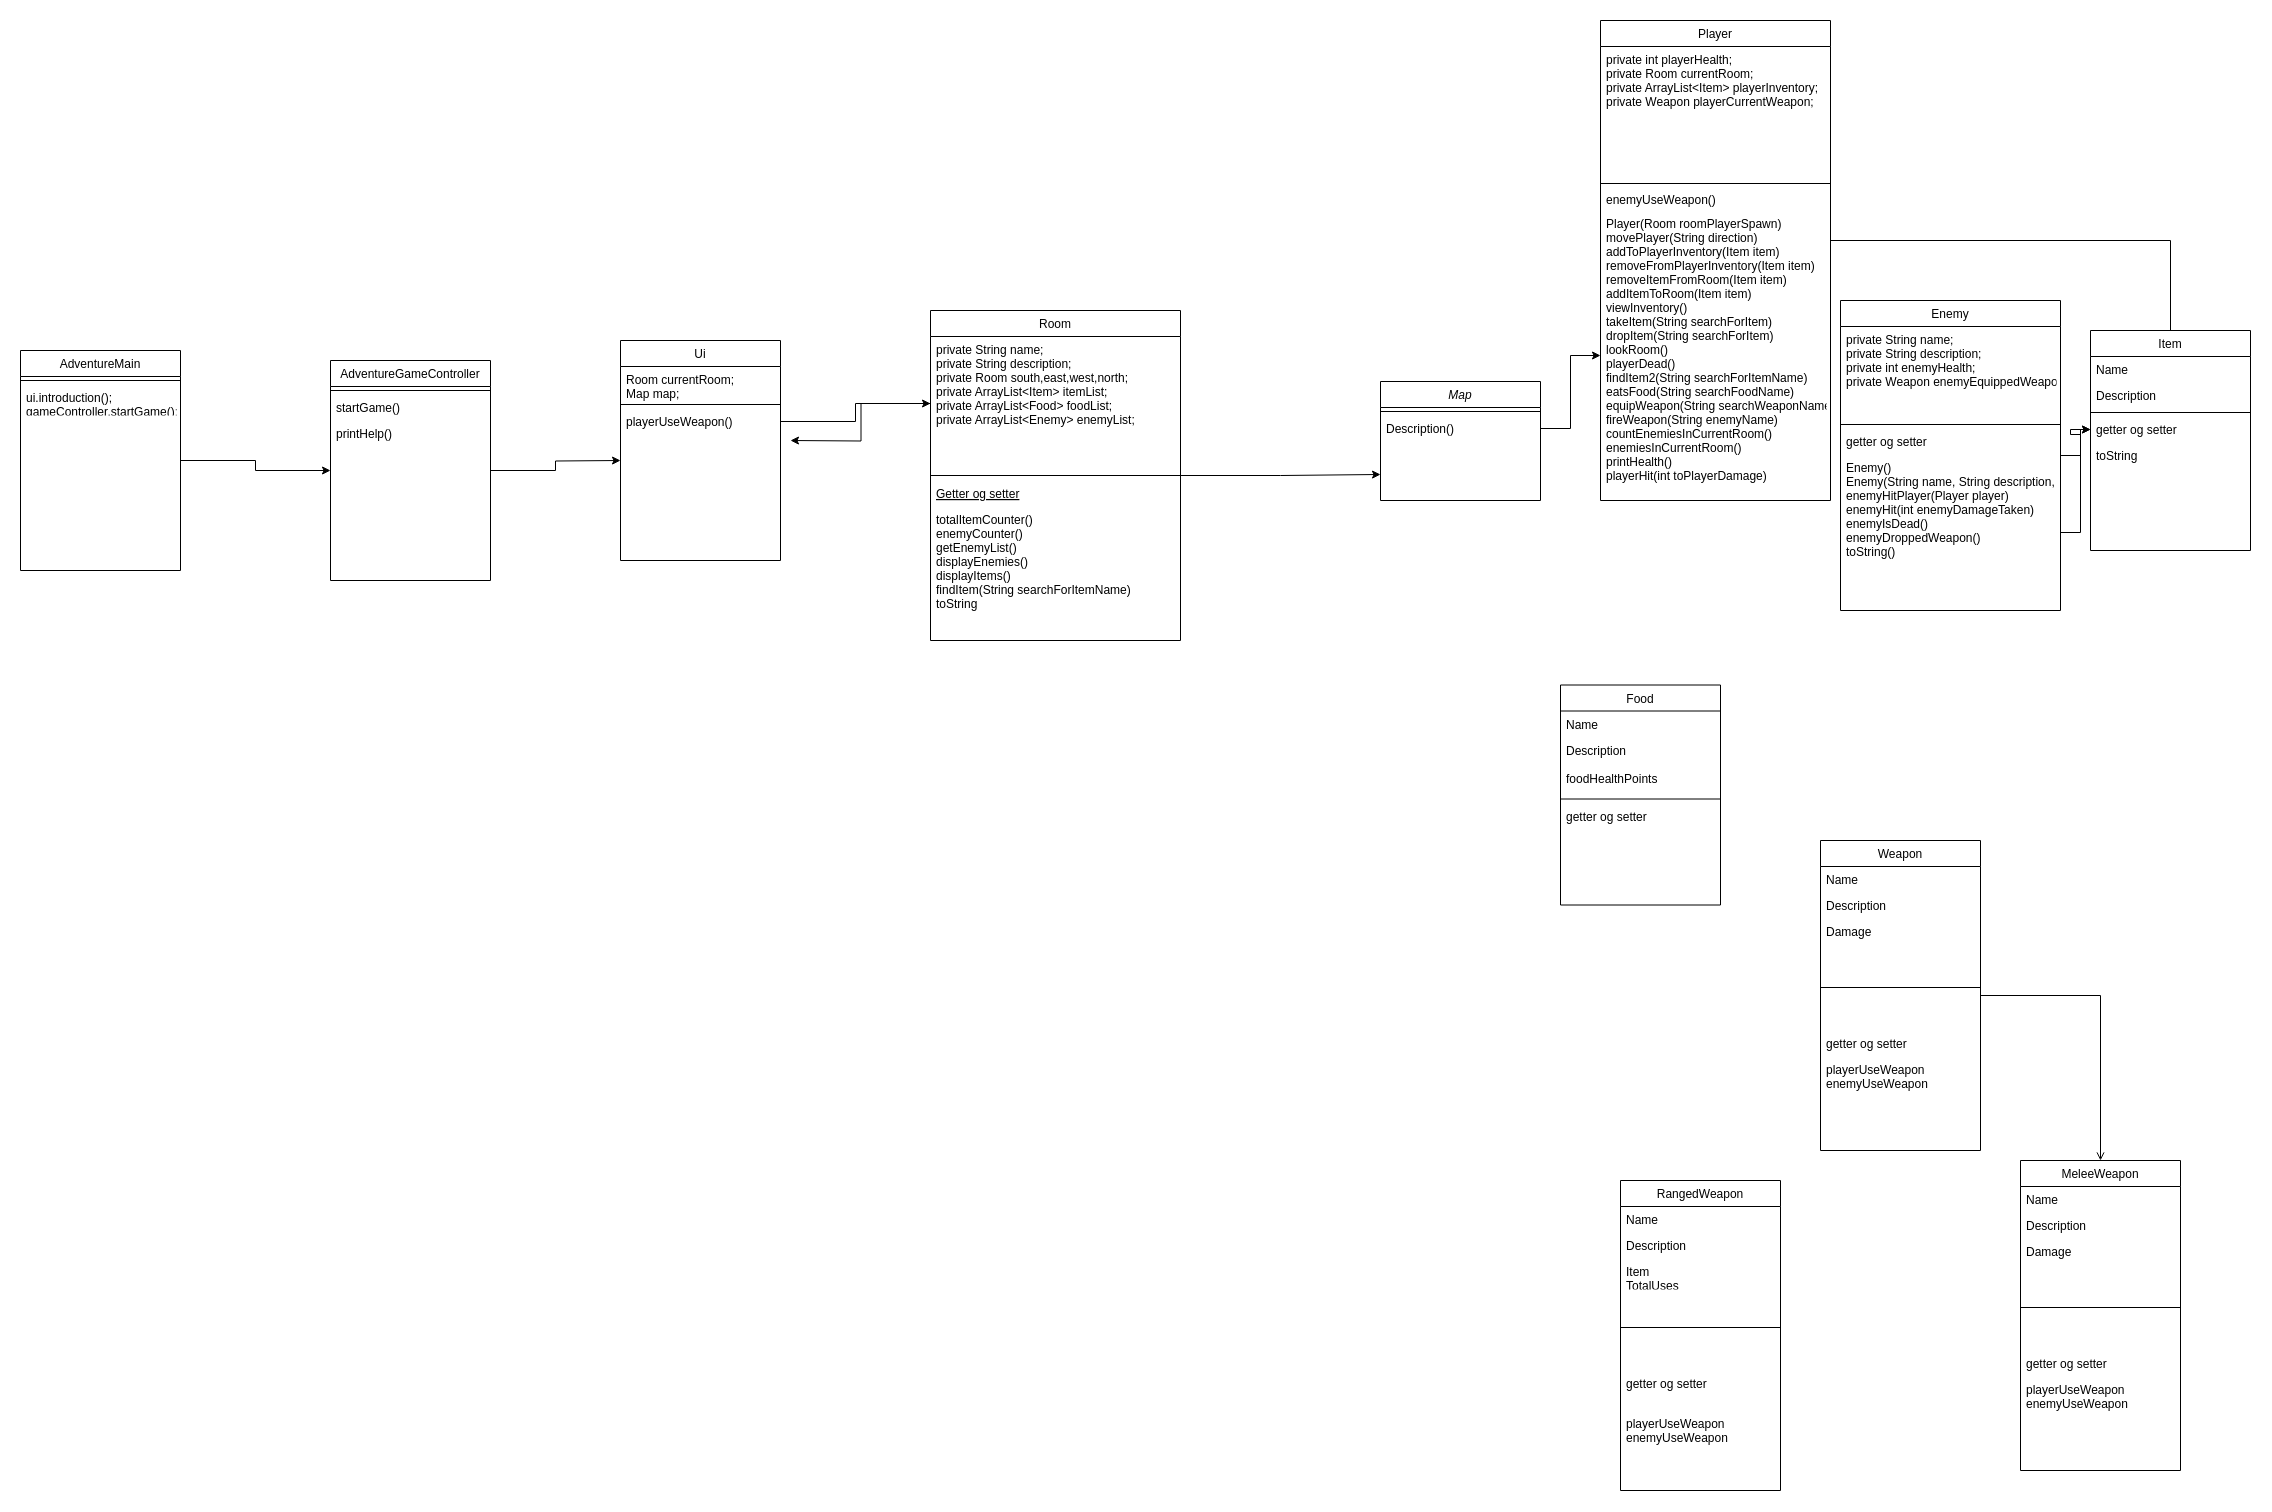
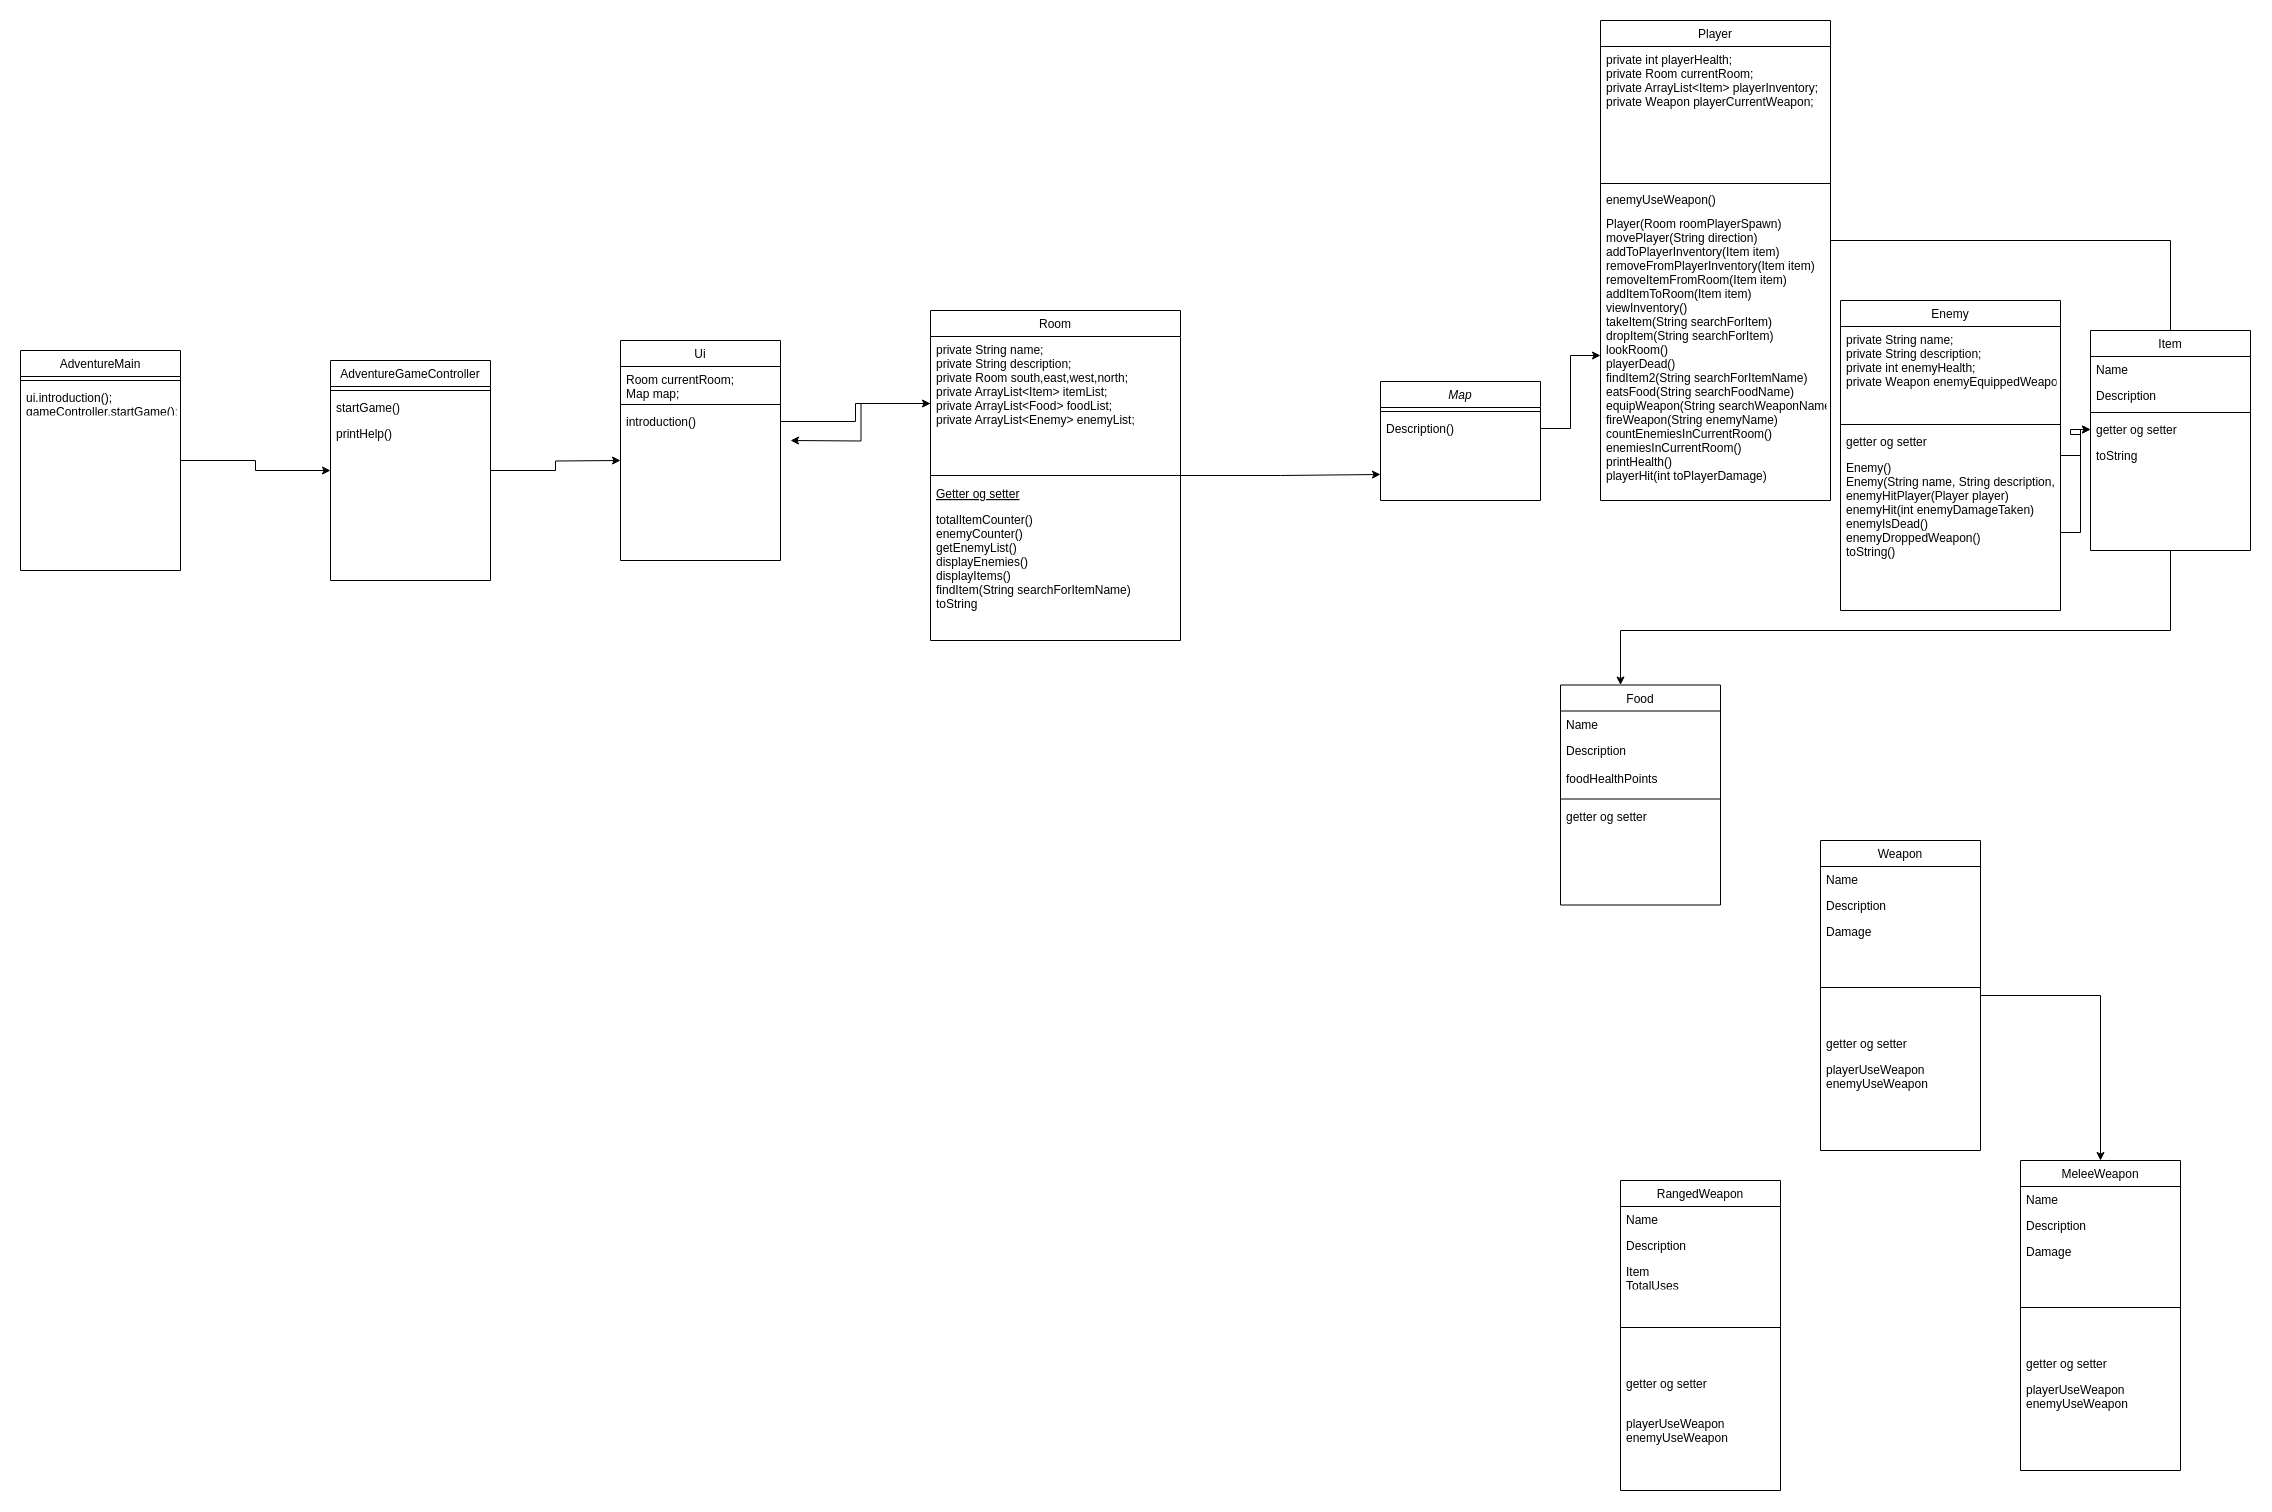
node "playerUseWeapon()": label "playerUseWeapon()" -> "introduction()"
edge "Item" -> "Food": added
edge "Weapon" -> "MeleeWeapon": arrowhead open -> classic
